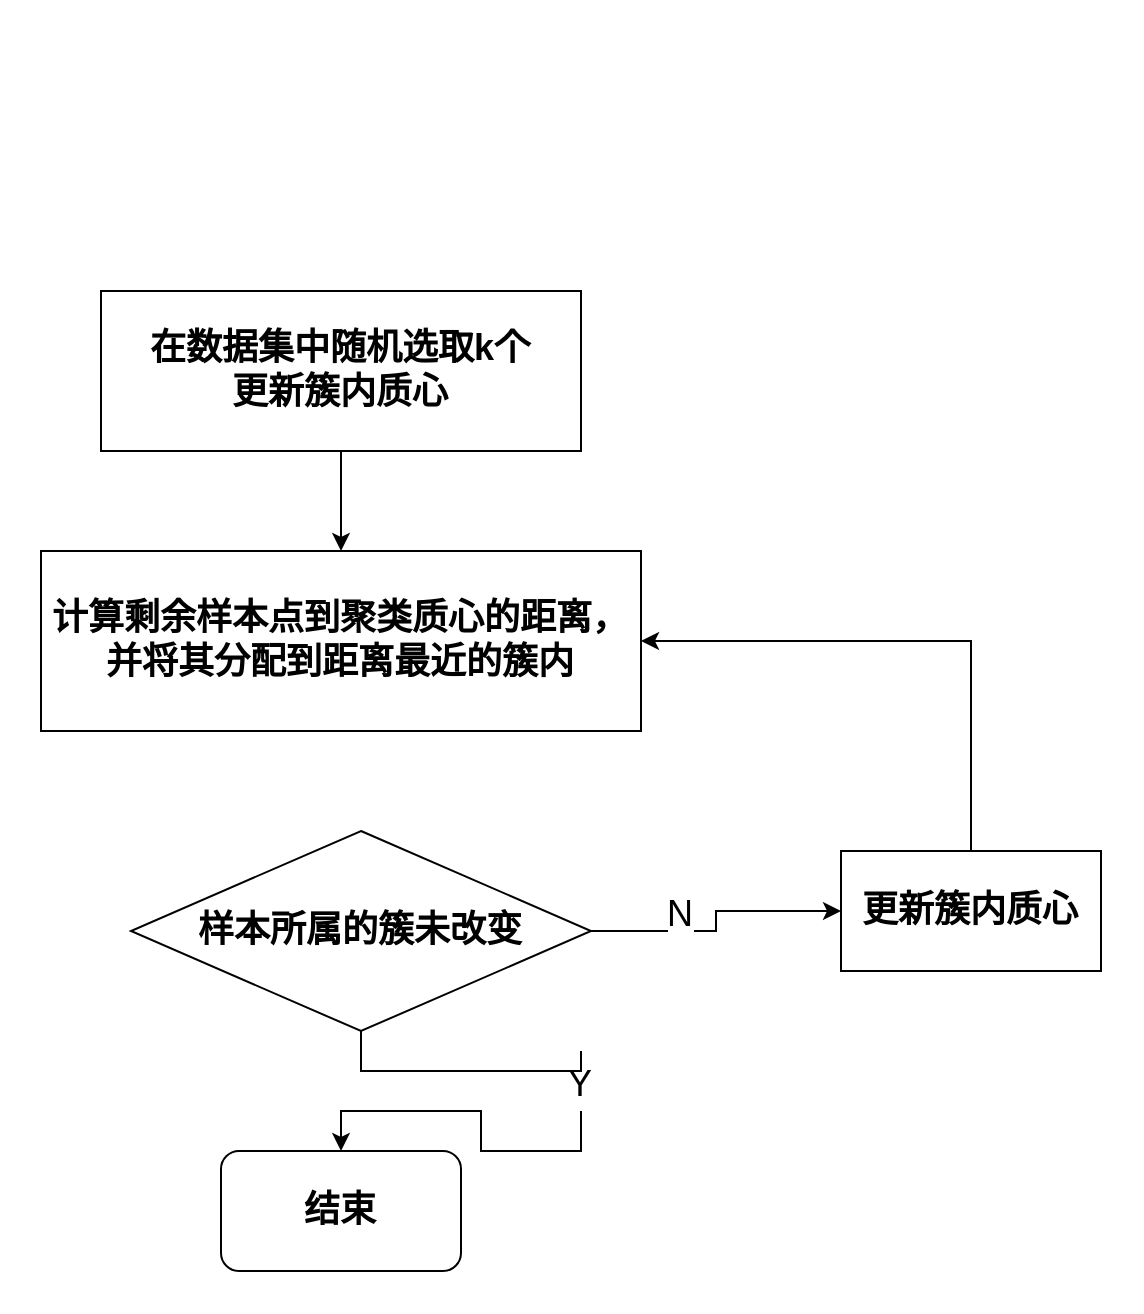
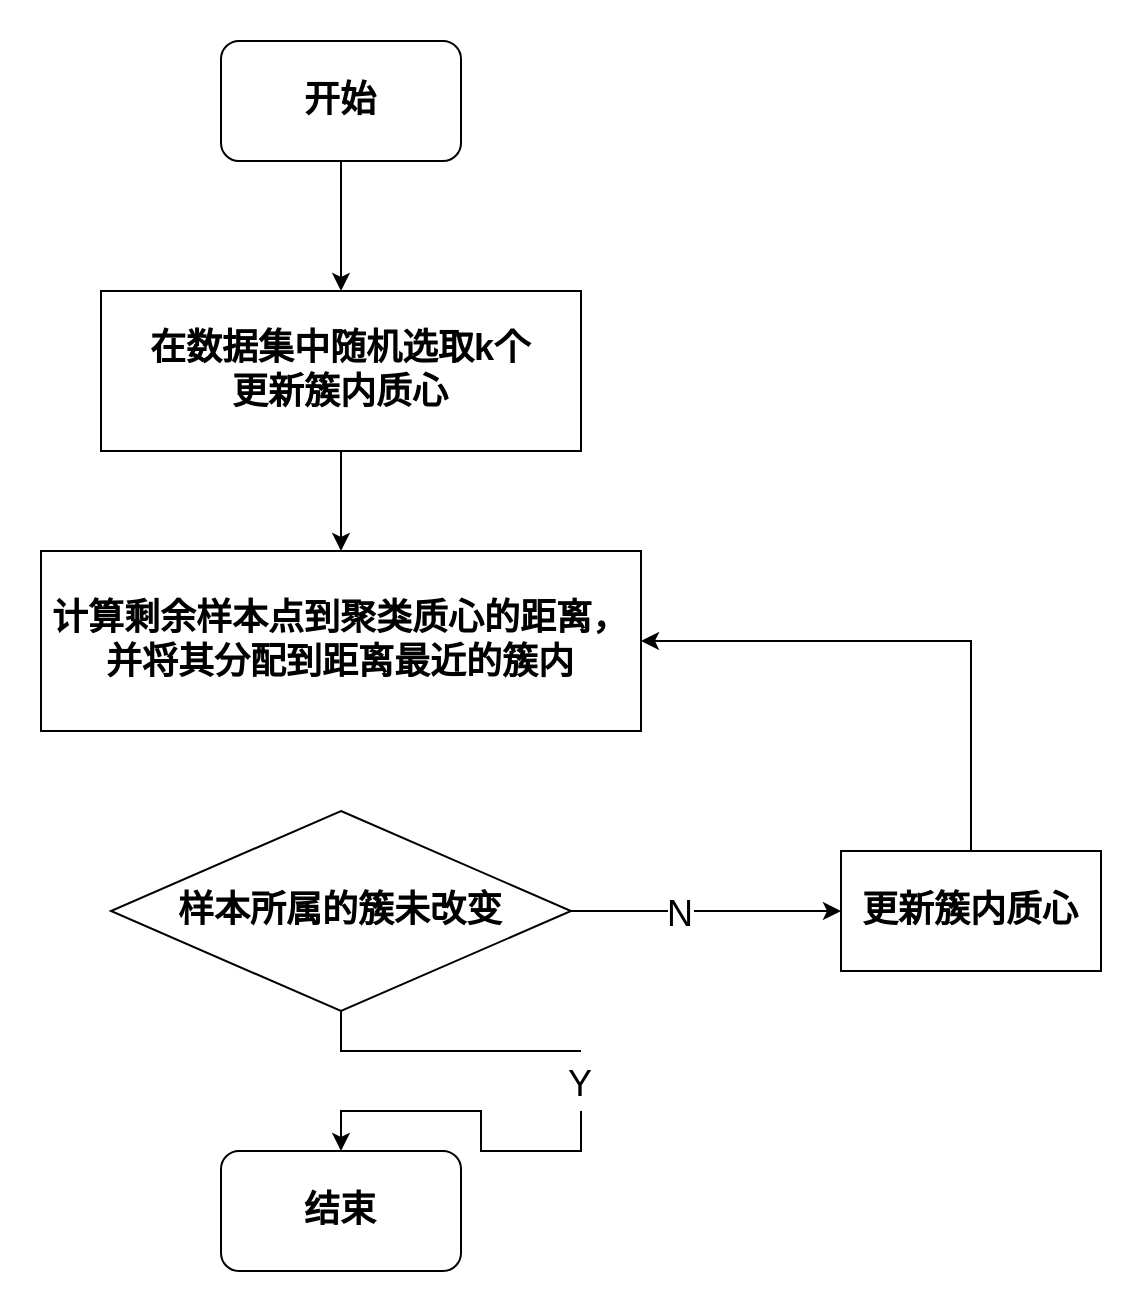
node "开始": added
edge "开始" -> "在数据集中随机选取k个 更新簇内质心": added
node "样本所属的簇未改变": moved (361, 931) -> (341, 911)
